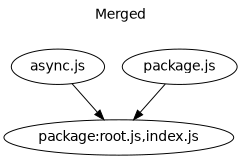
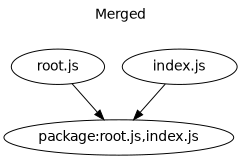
node "async.js": label "async.js" -> "root.js"
node "package.js": label "package.js" -> "index.js"
